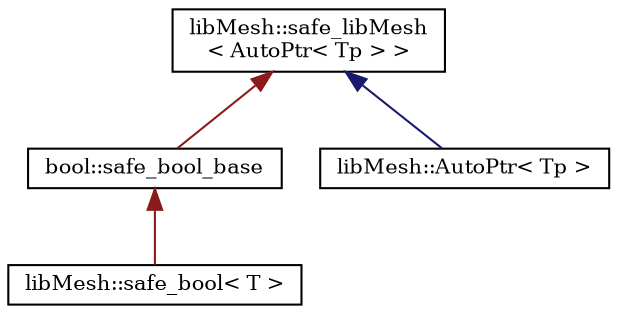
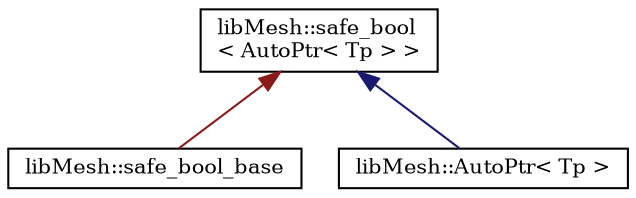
node "libMesh::safe_libMesh < AutoPtr< Tp > >": label "libMesh::safe_libMesh < AutoPtr< Tp > >" -> "libMesh::safe_bool < AutoPtr< Tp > >"
node "bool::safe_bool_base": label "bool::safe_bool_base" -> "libMesh::safe_bool_base"
node "libMesh::safe_bool< T >": removed
